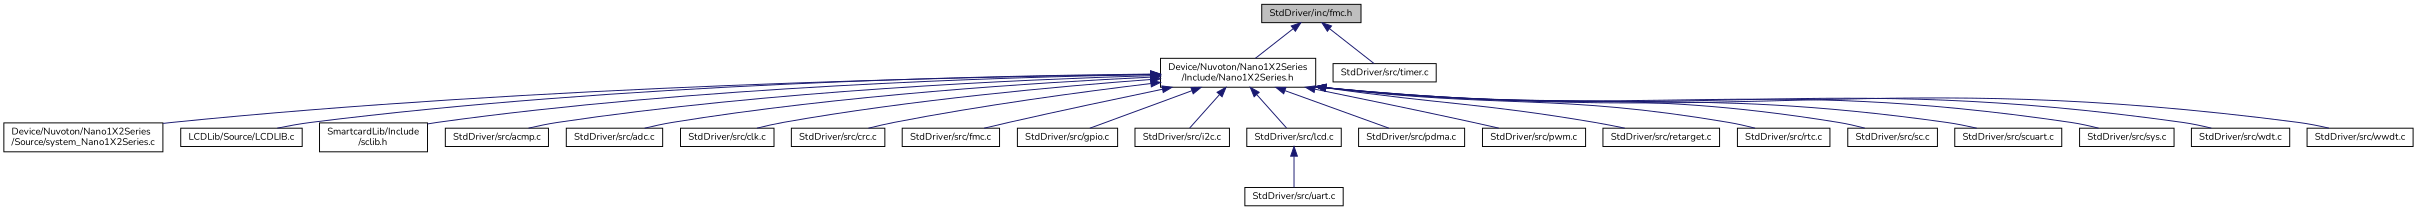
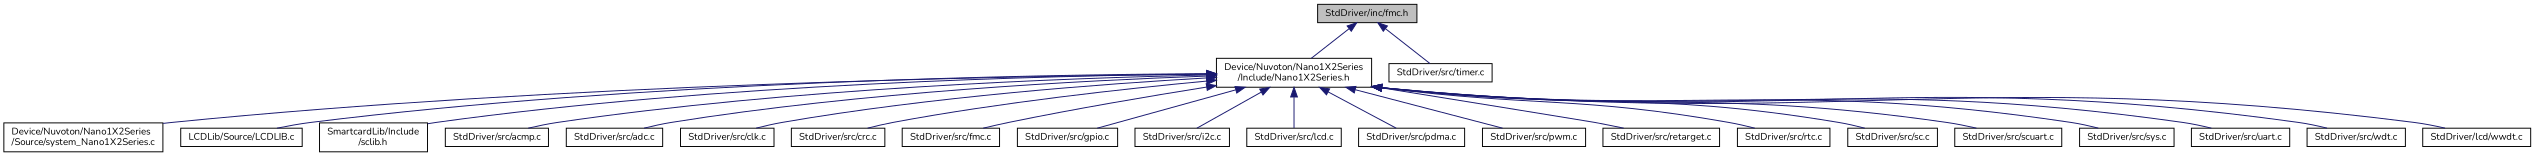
node "StdDriver/src/wwdt.c": label "StdDriver/src/wwdt.c" -> "StdDriver/lcd/wwdt.c"
edge "StdDriver/src/uart.c" -> "StdDriver/src/lcd.c": now "StdDriver/src/uart.c" -> "Device/Nuvoton/Nano1X2Series /Include/Nano1X2Series.h"
